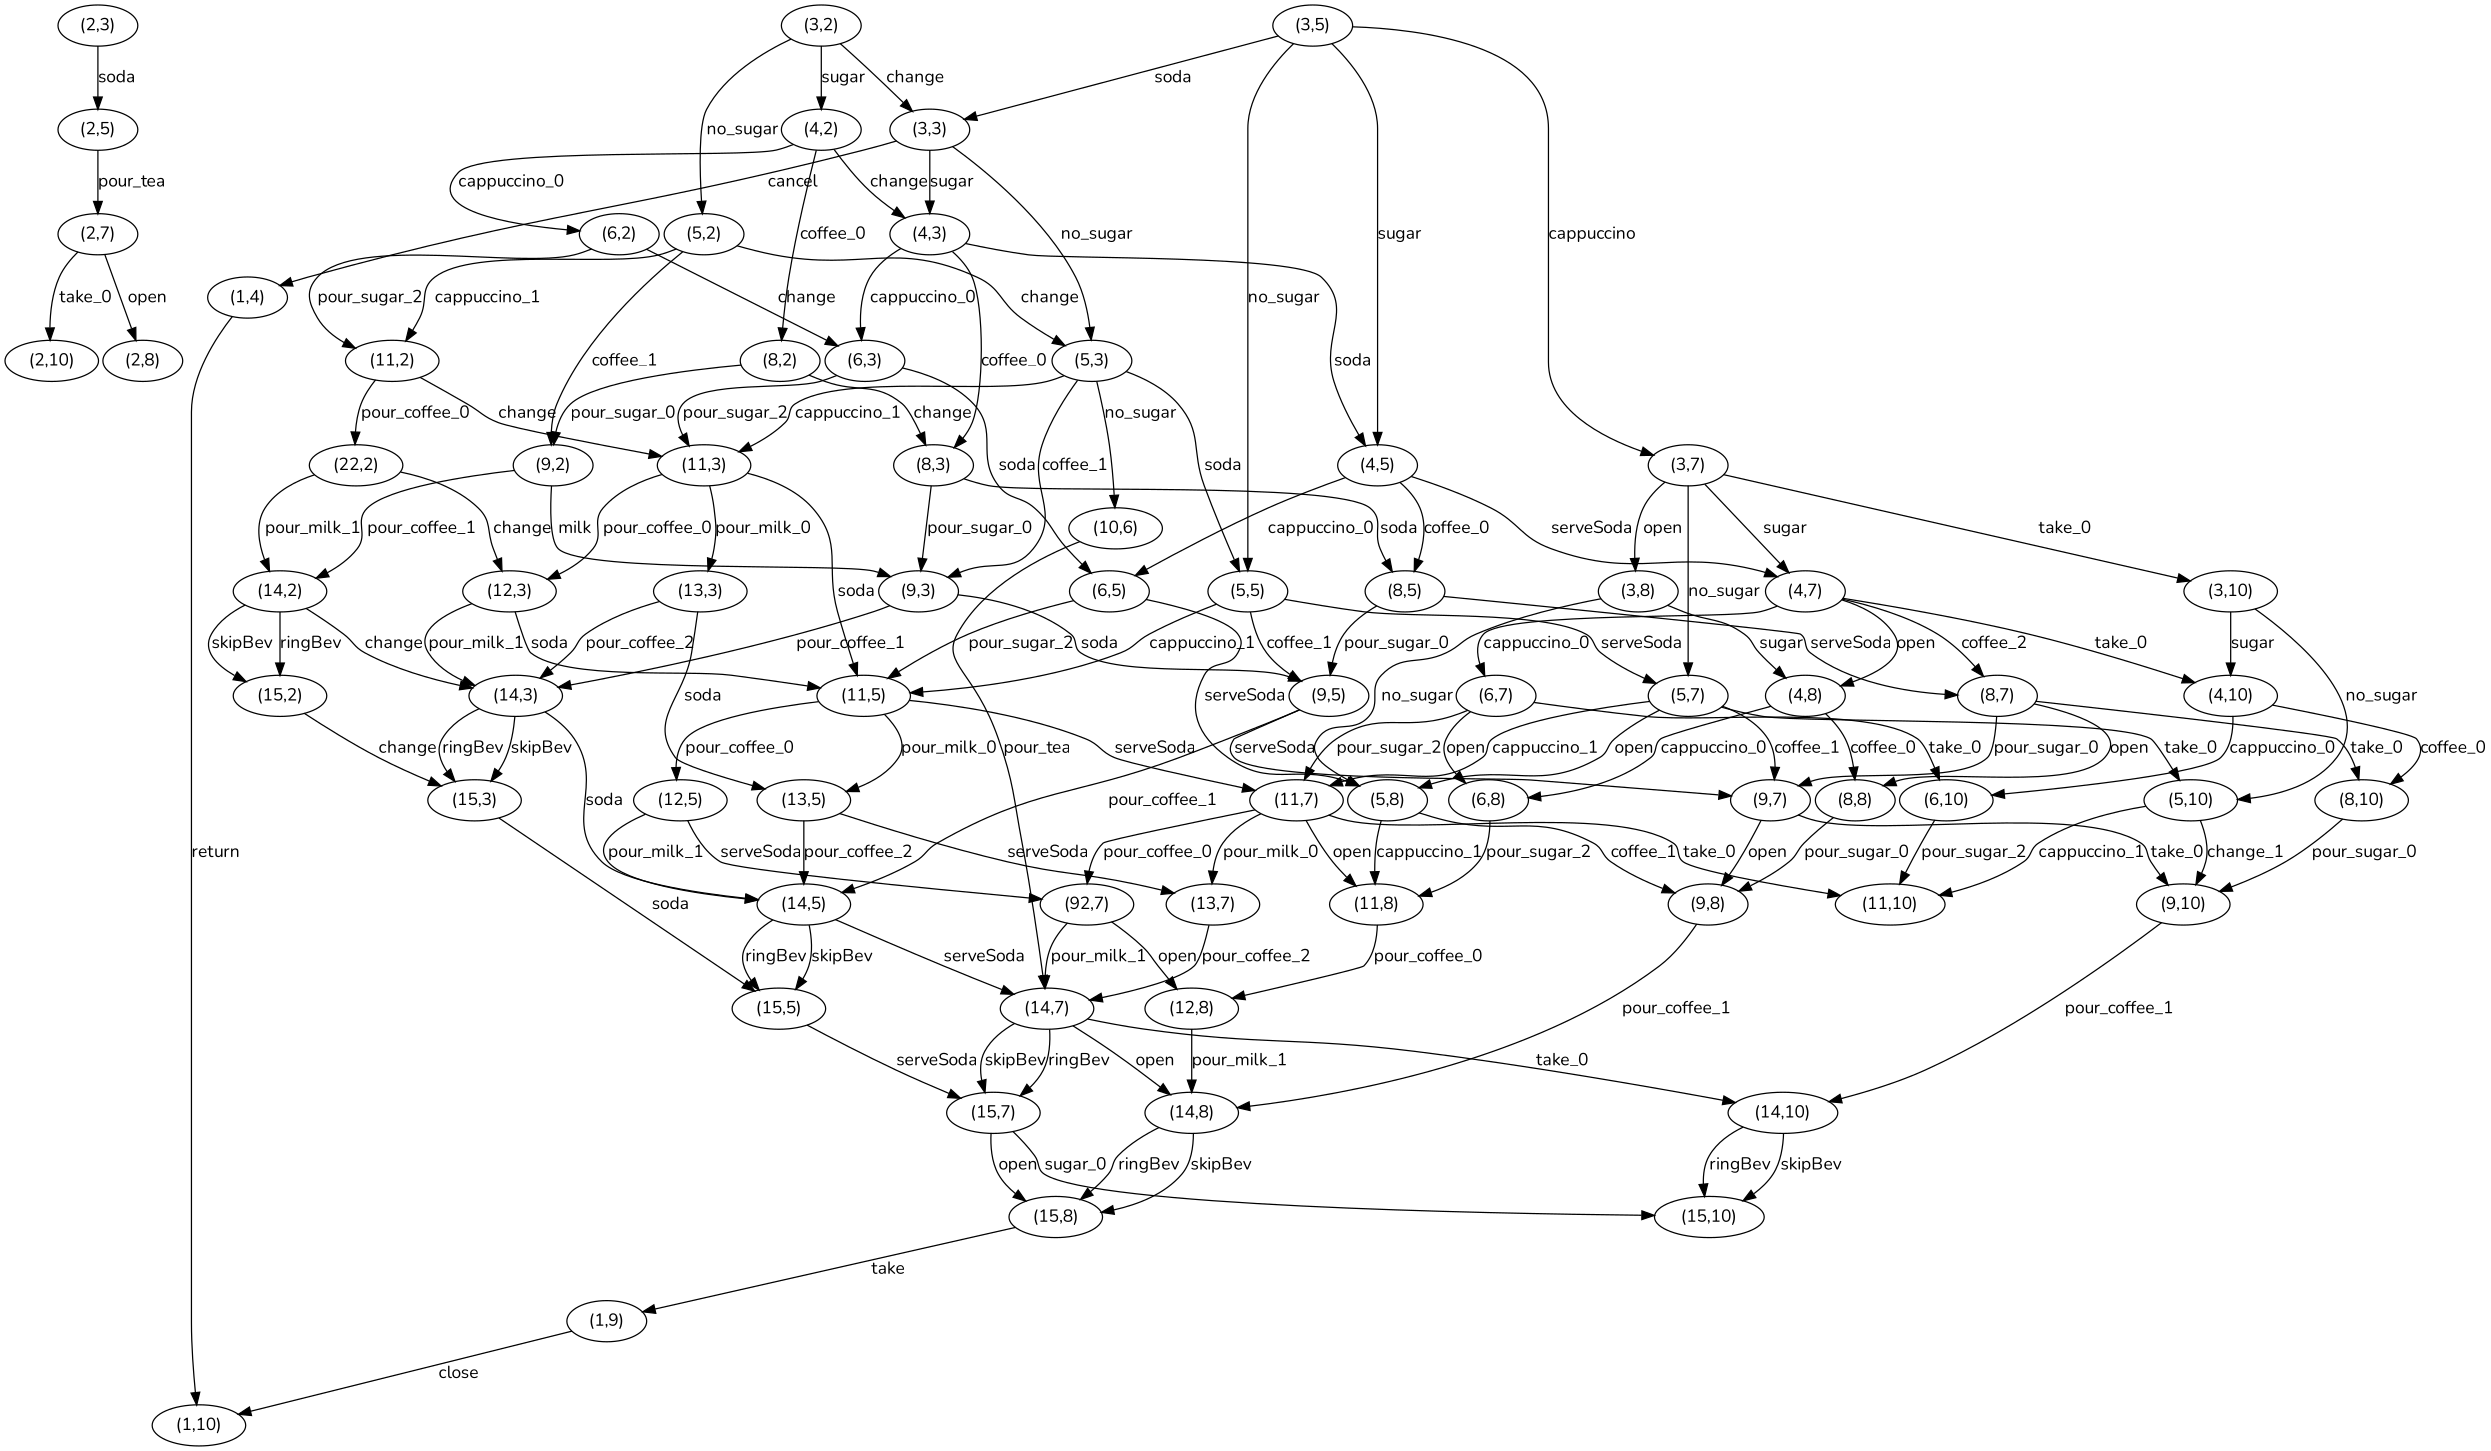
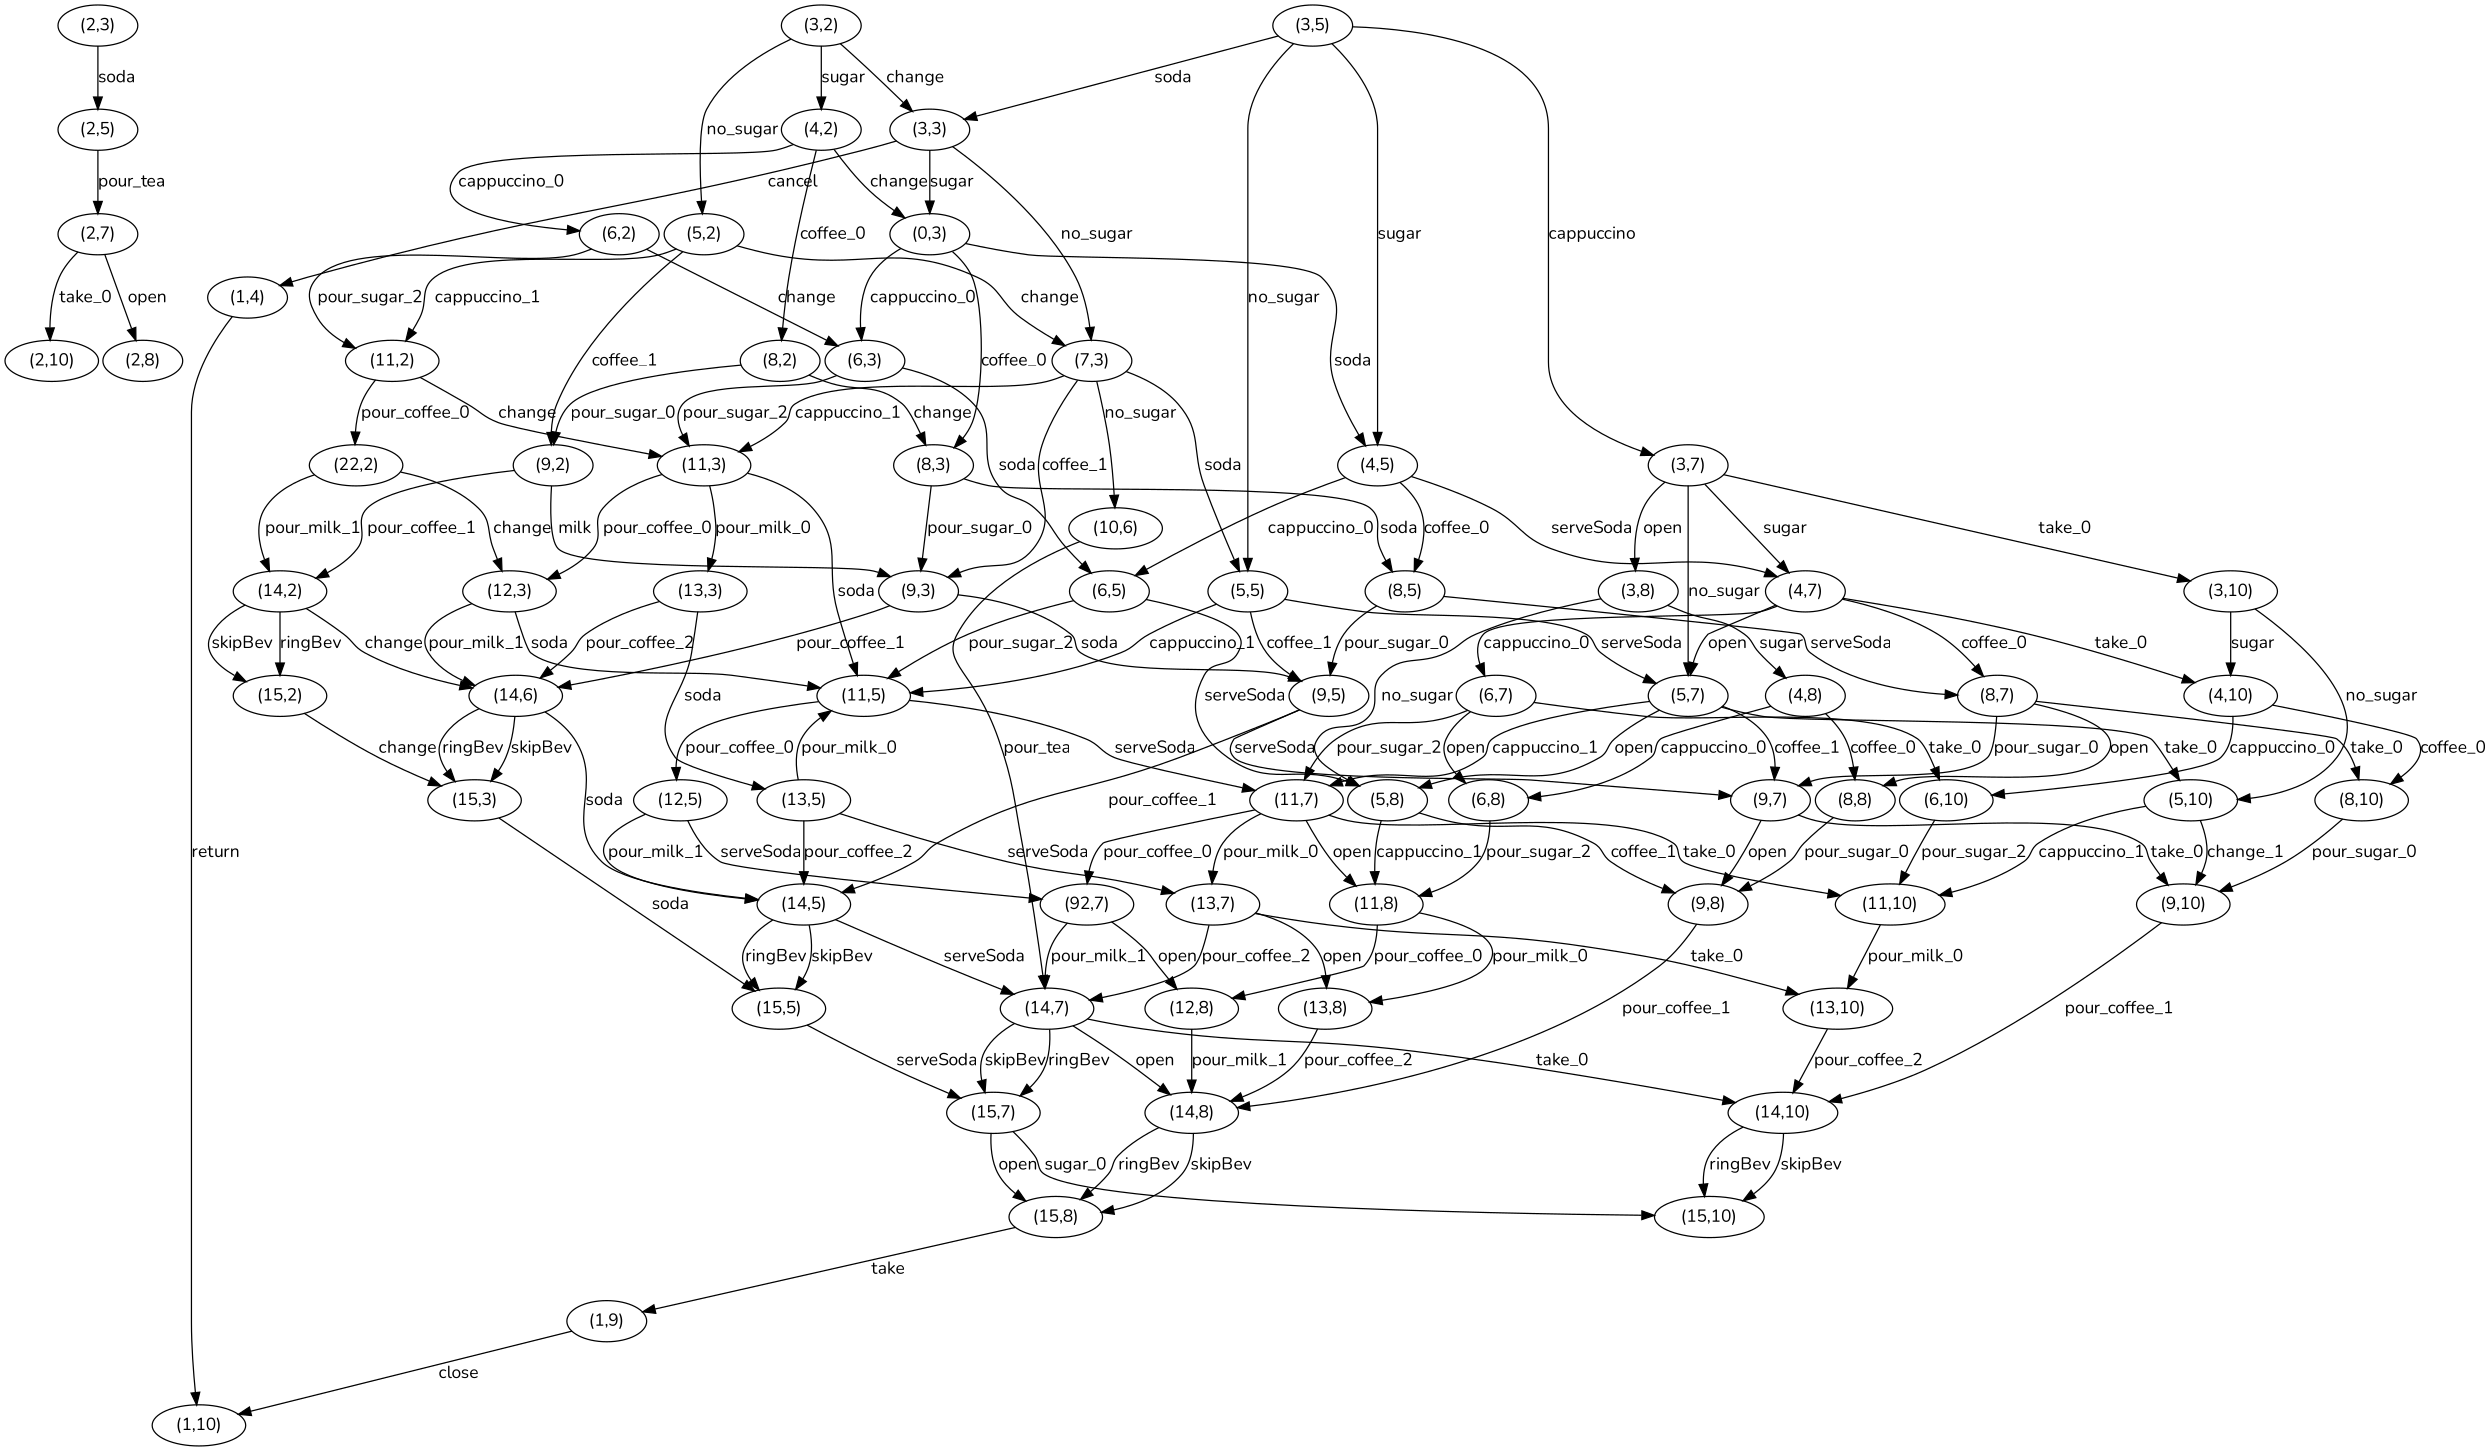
node "(4,3)": label "(4,3)" -> "(0,3)"
node "(5,3)": label "(5,3)" -> "(7,3)"
edge "(4,7)" -> "(4,8)": now "(4,7)" -> "(5,7)"
edge "(4,7)" -> "(8,7)": label "coffee_2" -> "coffee_0"
node "(14,3)": label "(14,3)" -> "(14,6)"
edge "(11,5)" -> "(13,5)": reversed
node "(13,8)": added
node "(13,10)": added
